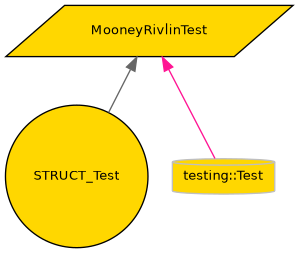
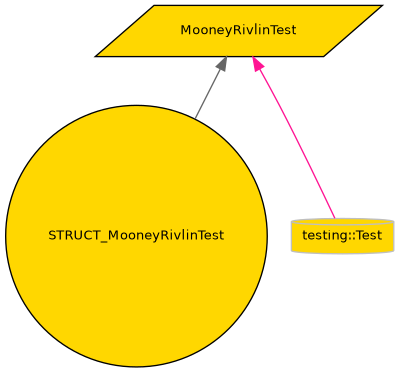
node "STRUCT_Test": label "STRUCT_Test" -> "STRUCT_MooneyRivlinTest"
